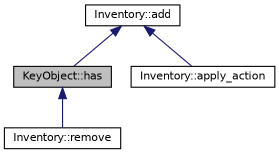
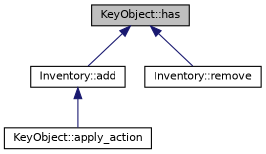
edge "KeyObject::has" -> "Inventory::add": reversed
node "Inventory::apply_action": label "Inventory::apply_action" -> "KeyObject::apply_action"
